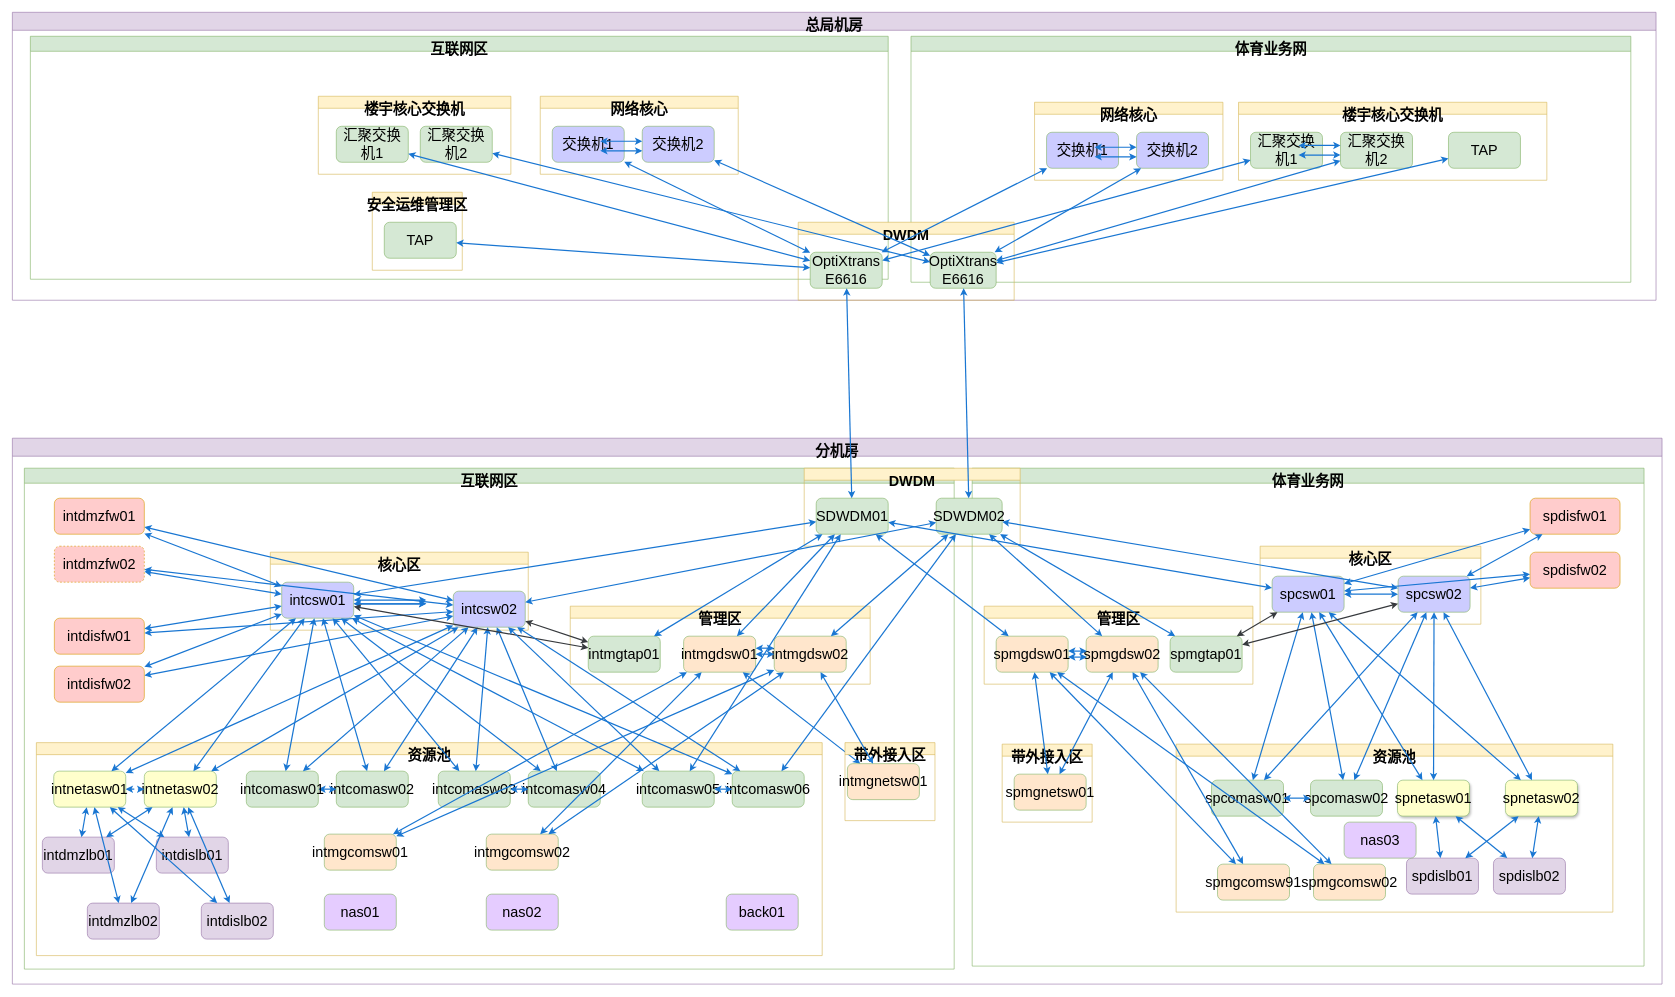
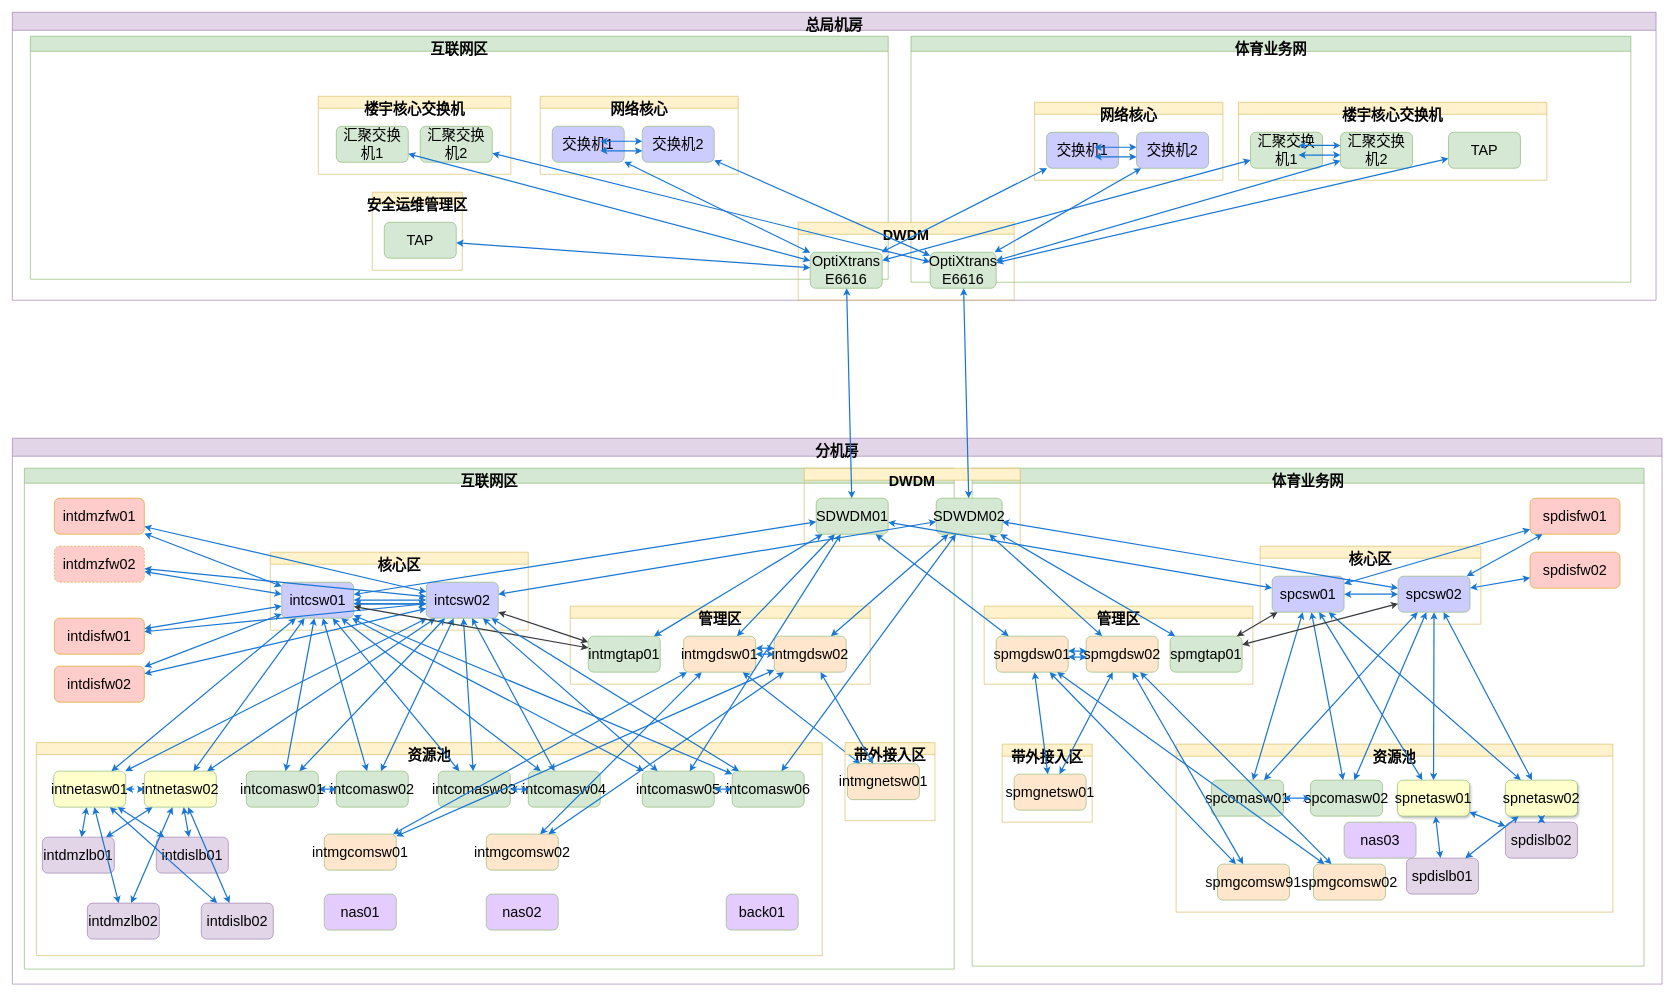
edge "spdisfw02" -- "spcsw01": removed
node "intcsw02": moved (489, 609) -> (462, 600)
node "spdislb02": moved (1530, 876) -> (1542, 840)
